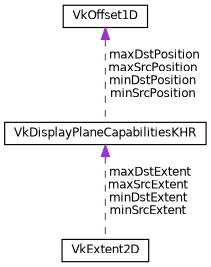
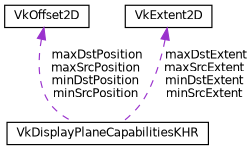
node "VkOffset1D": label "VkOffset1D" -> "VkOffset2D"
edge "VkExtent2D" -> "VkDisplayPlaneCapabilitiesKHR": reversed
